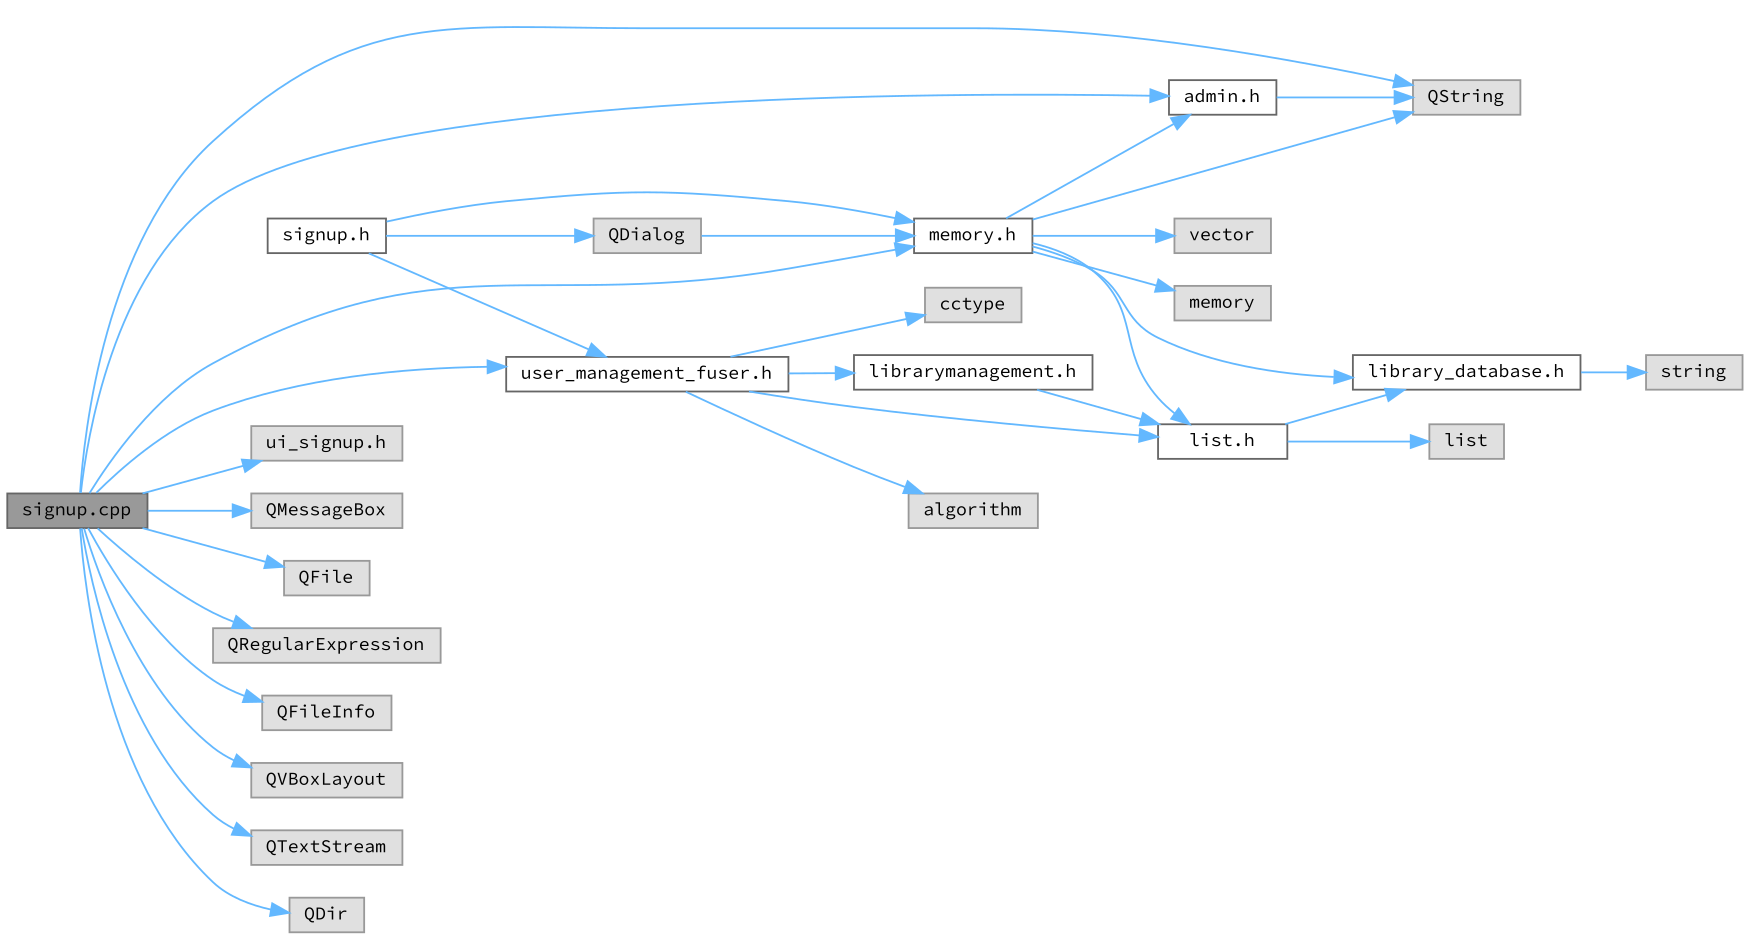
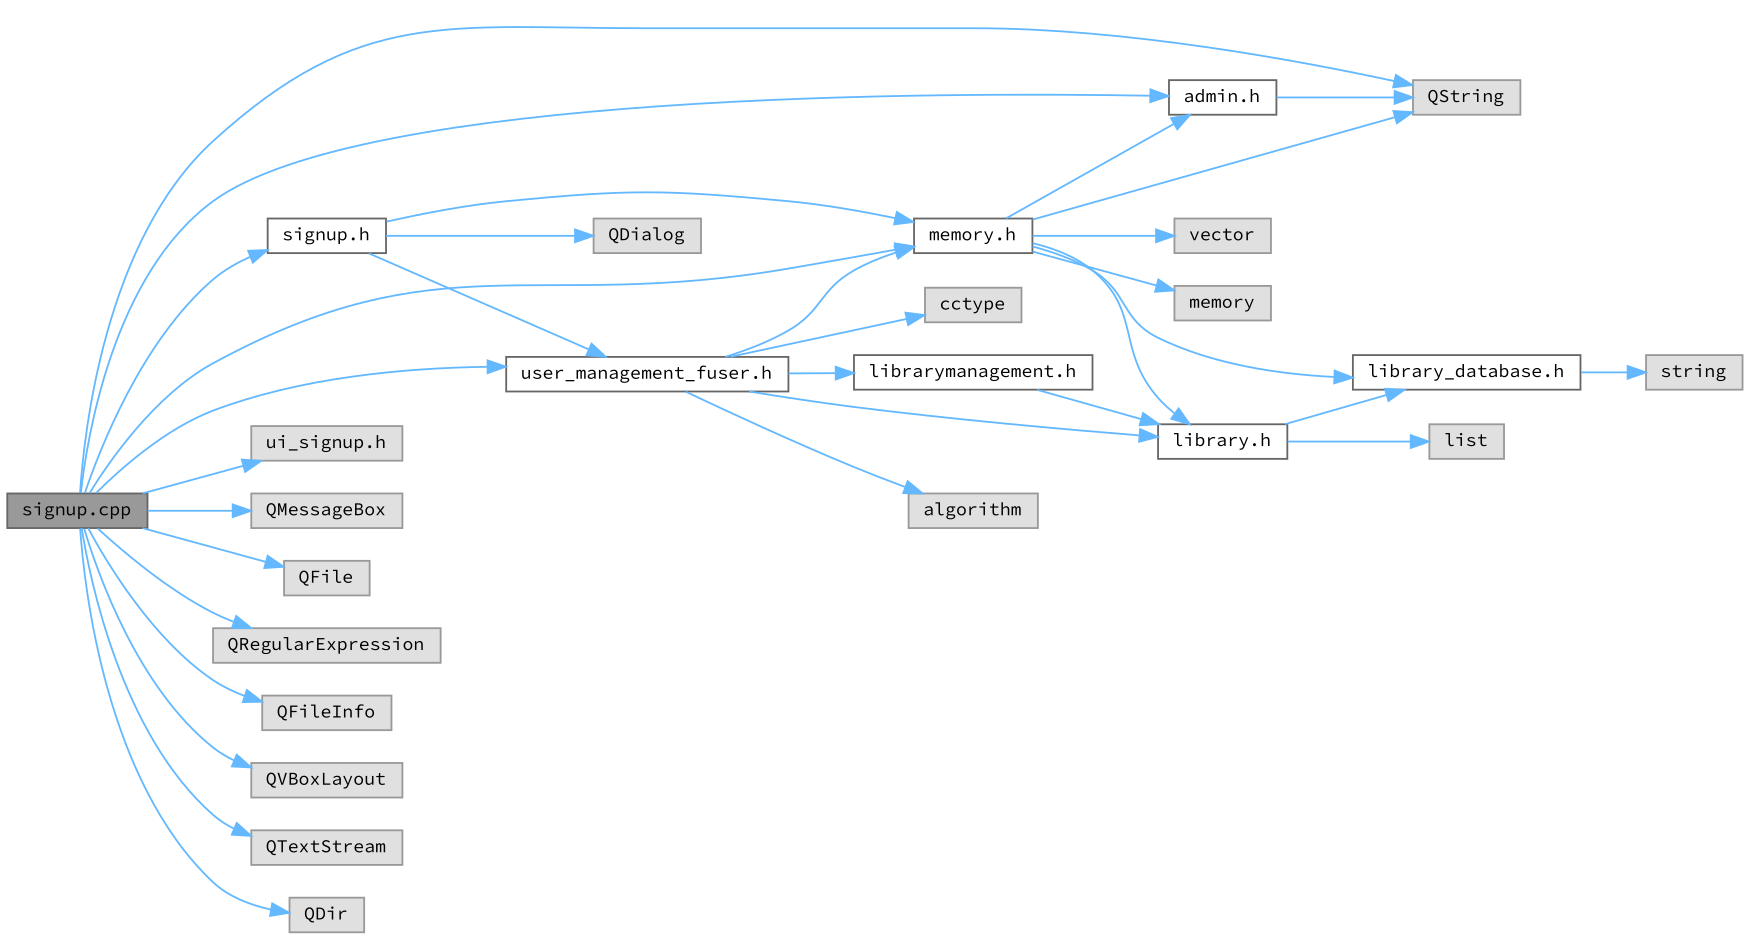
edge "QDialog" -> "memory.h": now "user_management_fuser.h" -> "memory.h"
edge "signup.cpp" -> "signup.h": added
node "list.h": label "list.h" -> "library.h"
